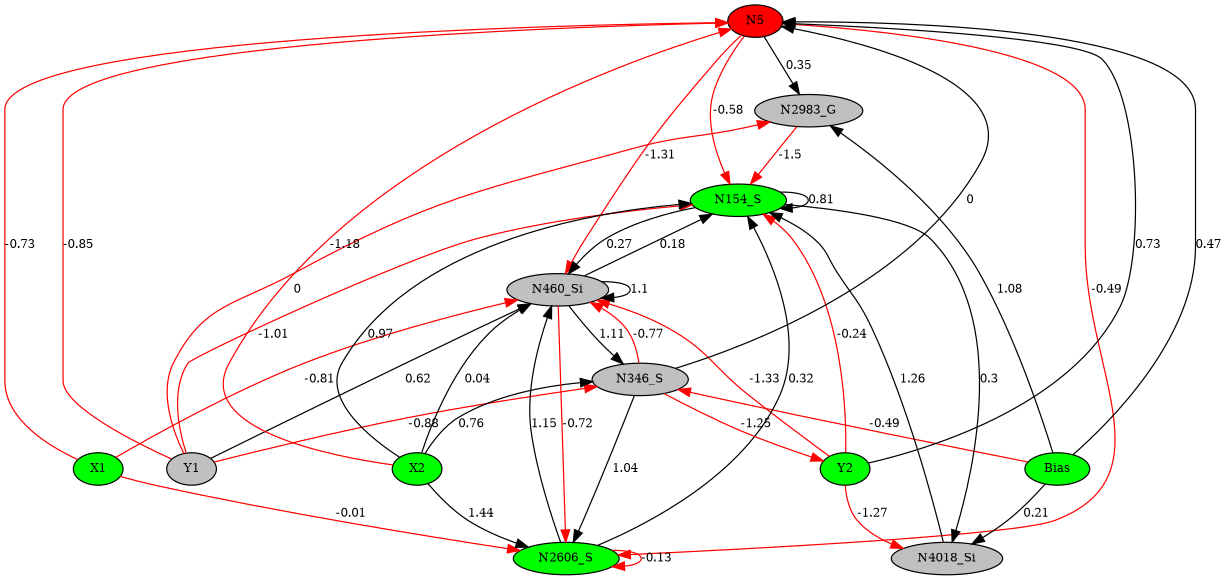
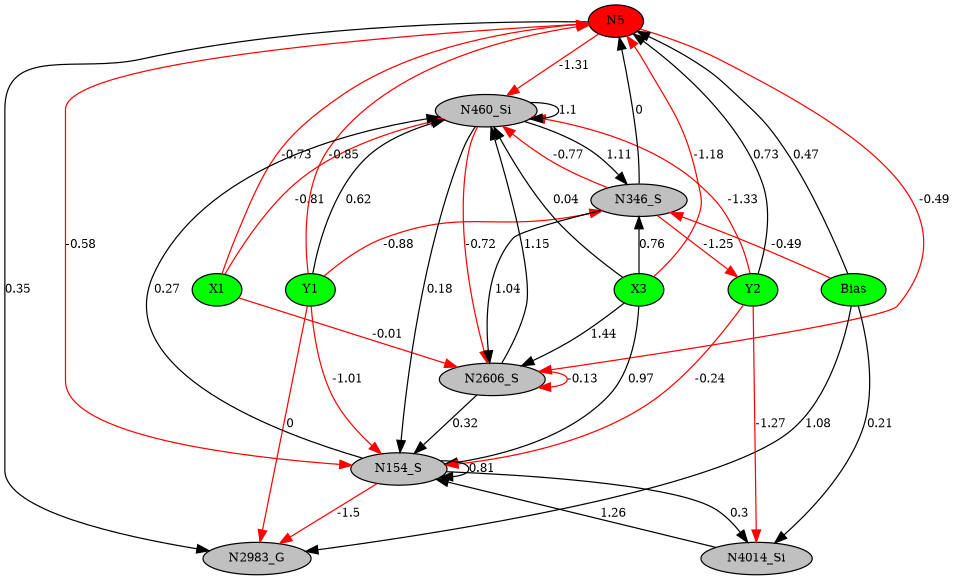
edge "N2983_G" -> "N154_S": reversed
node "N154_S": fillcolor green -> gray
node "Y1": fillcolor gray -> green
node "X2": label "X2" -> "X3"
node "N2606_S": fillcolor green -> gray
node "N4018_Si": label "N4018_Si" -> "N4014_Si"
